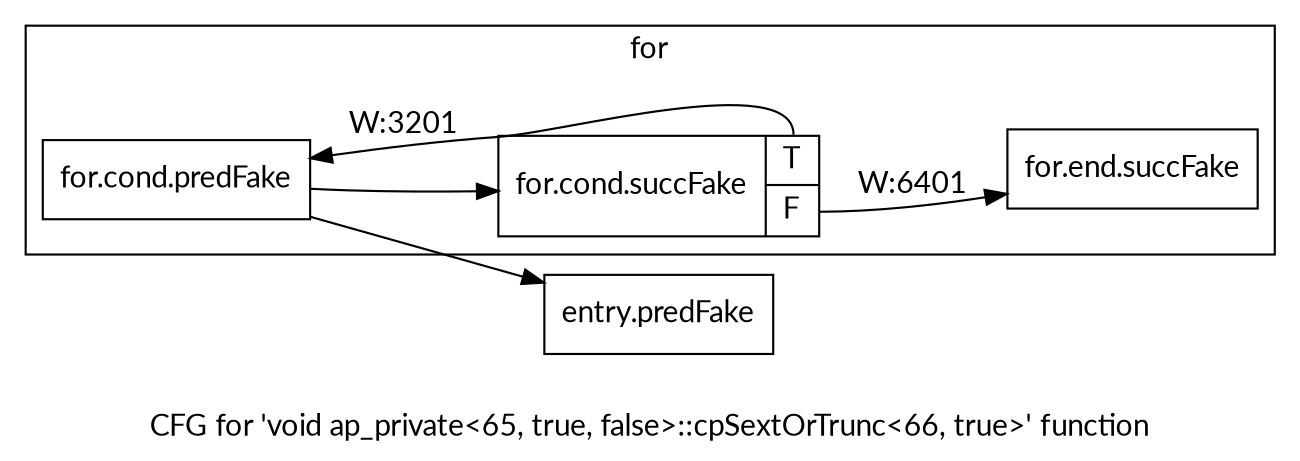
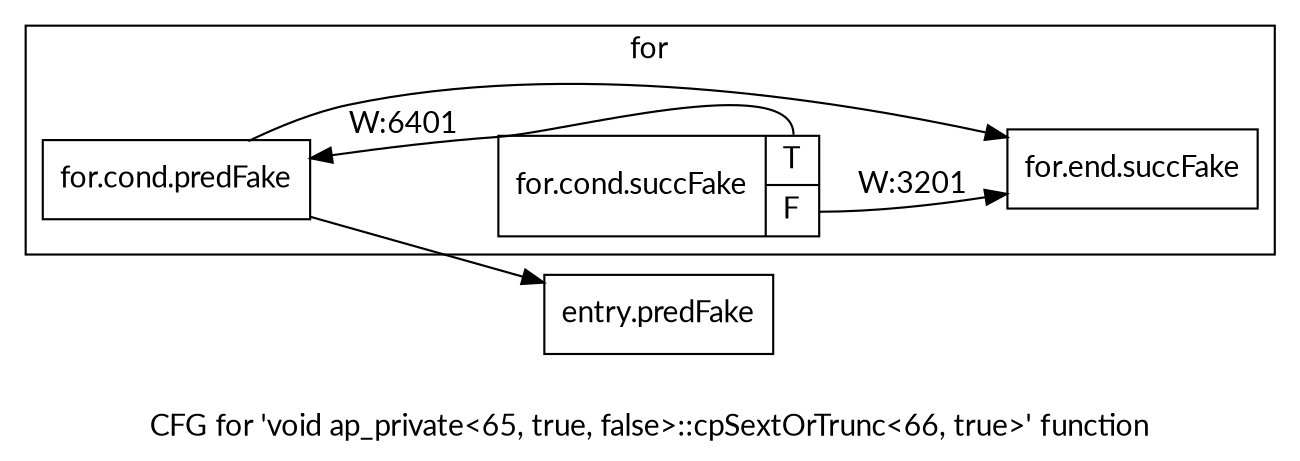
edge "for.cond.succFake" -> "for.cond.predFake": label "W:3201" -> "W:6401"
edge "for.cond.succFake" -> "for.end.succFake": label "W:6401" -> "W:3201"
edge "for.cond.predFake" -> "for.cond.succFake": now "for.cond.predFake" -> "for.end.succFake"
